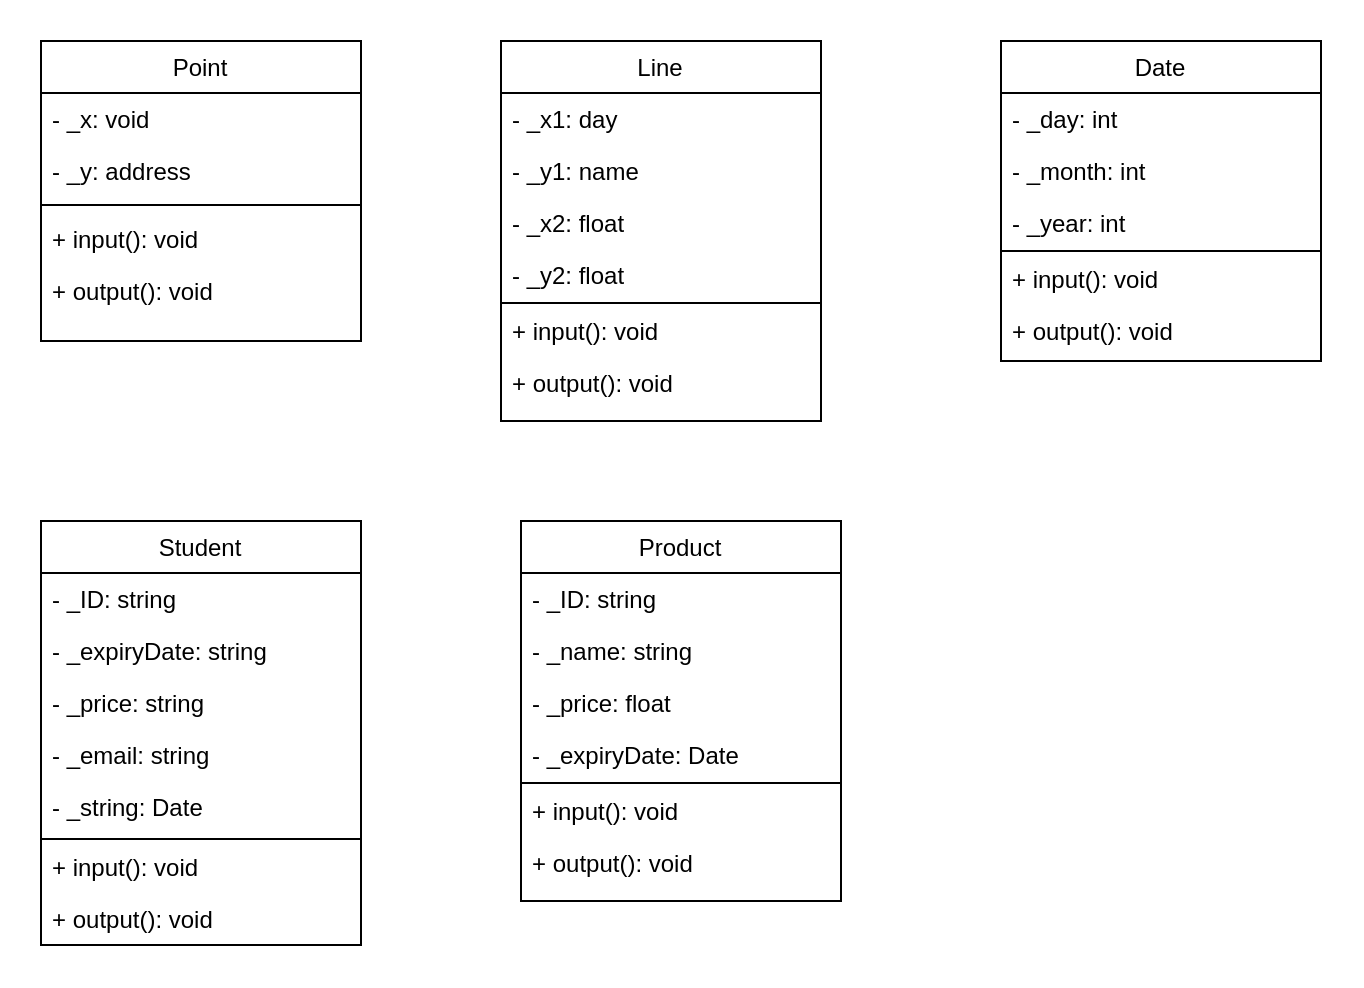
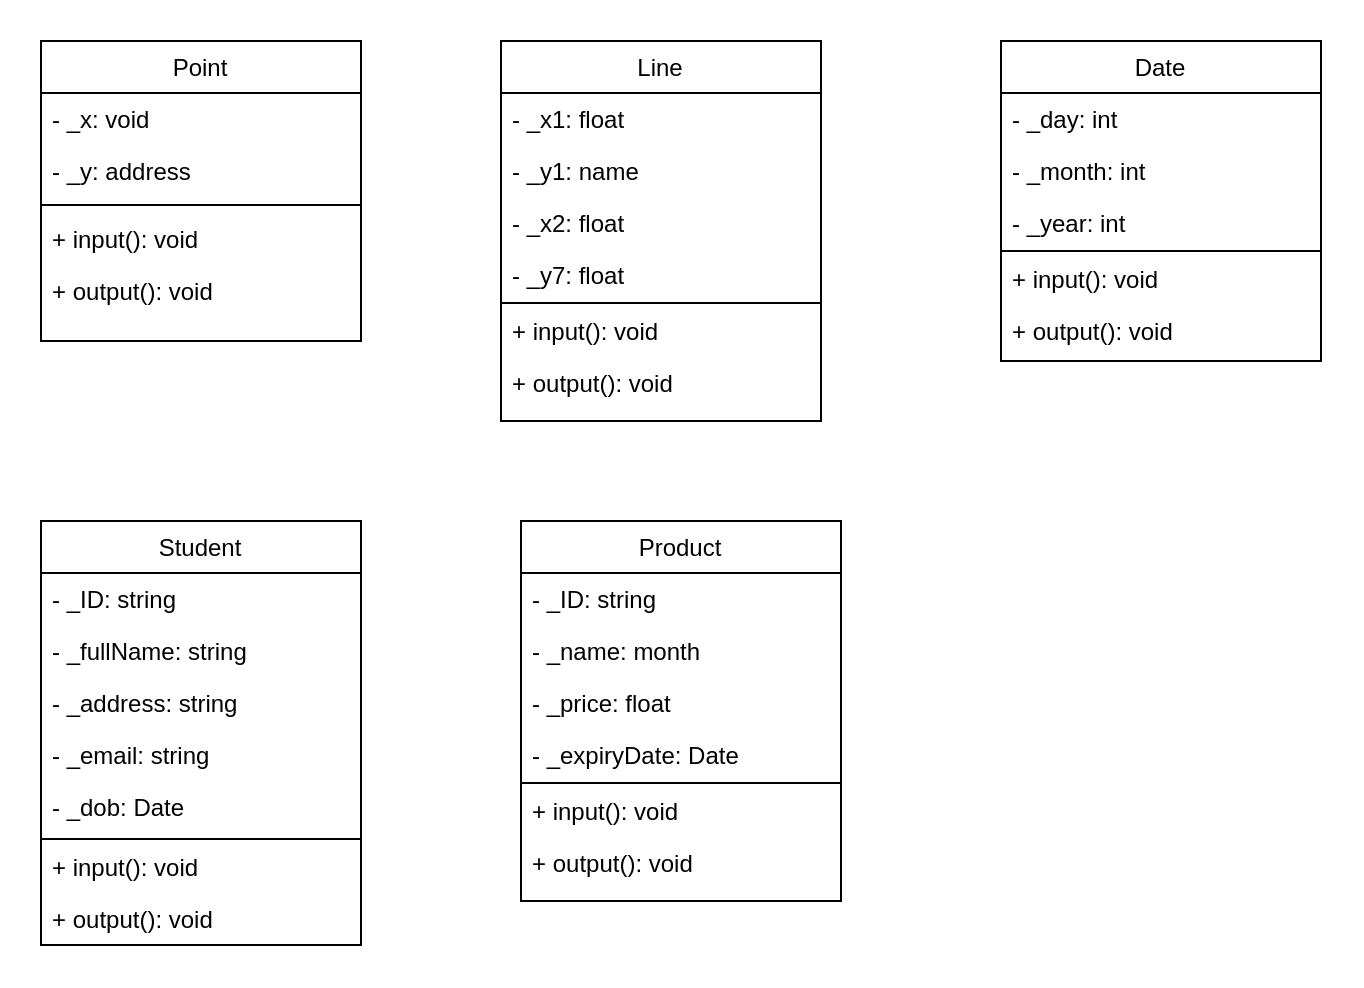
node "- _x1: day": label "- _x1: day" -> "- _x1: float"
node "- _y2: float": label "- _y2: float" -> "- _y7: float"
node "- _expiryDate: string": label "- _expiryDate: string" -> "- _fullName: string"
node "- _name: string": label "- _name: string" -> "- _name: month"
node "- _price: string": label "- _price: string" -> "- _address: string"
node "- _string: Date": label "- _string: Date" -> "- _dob: Date"
